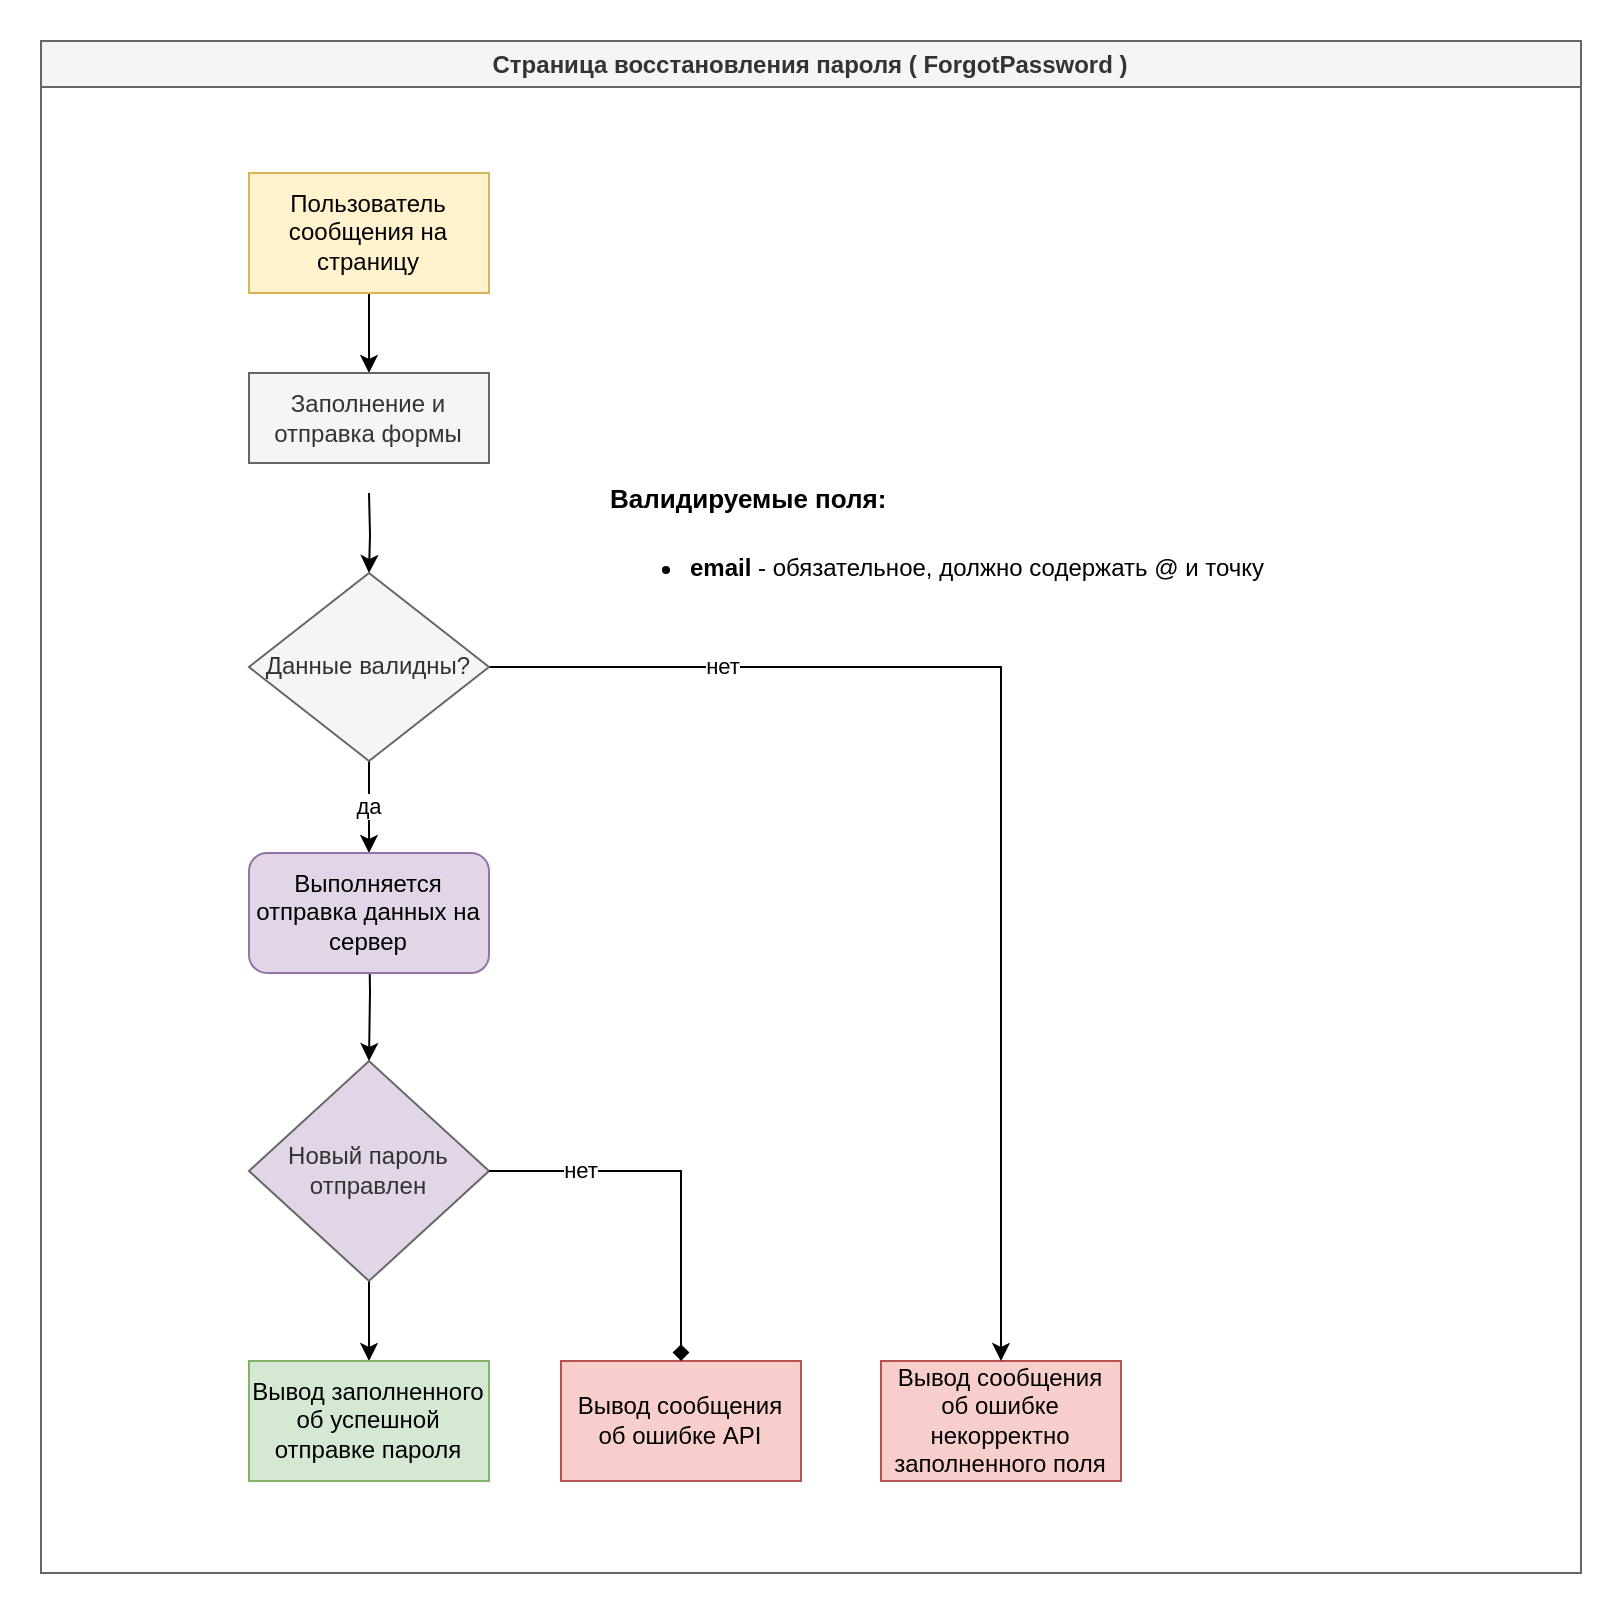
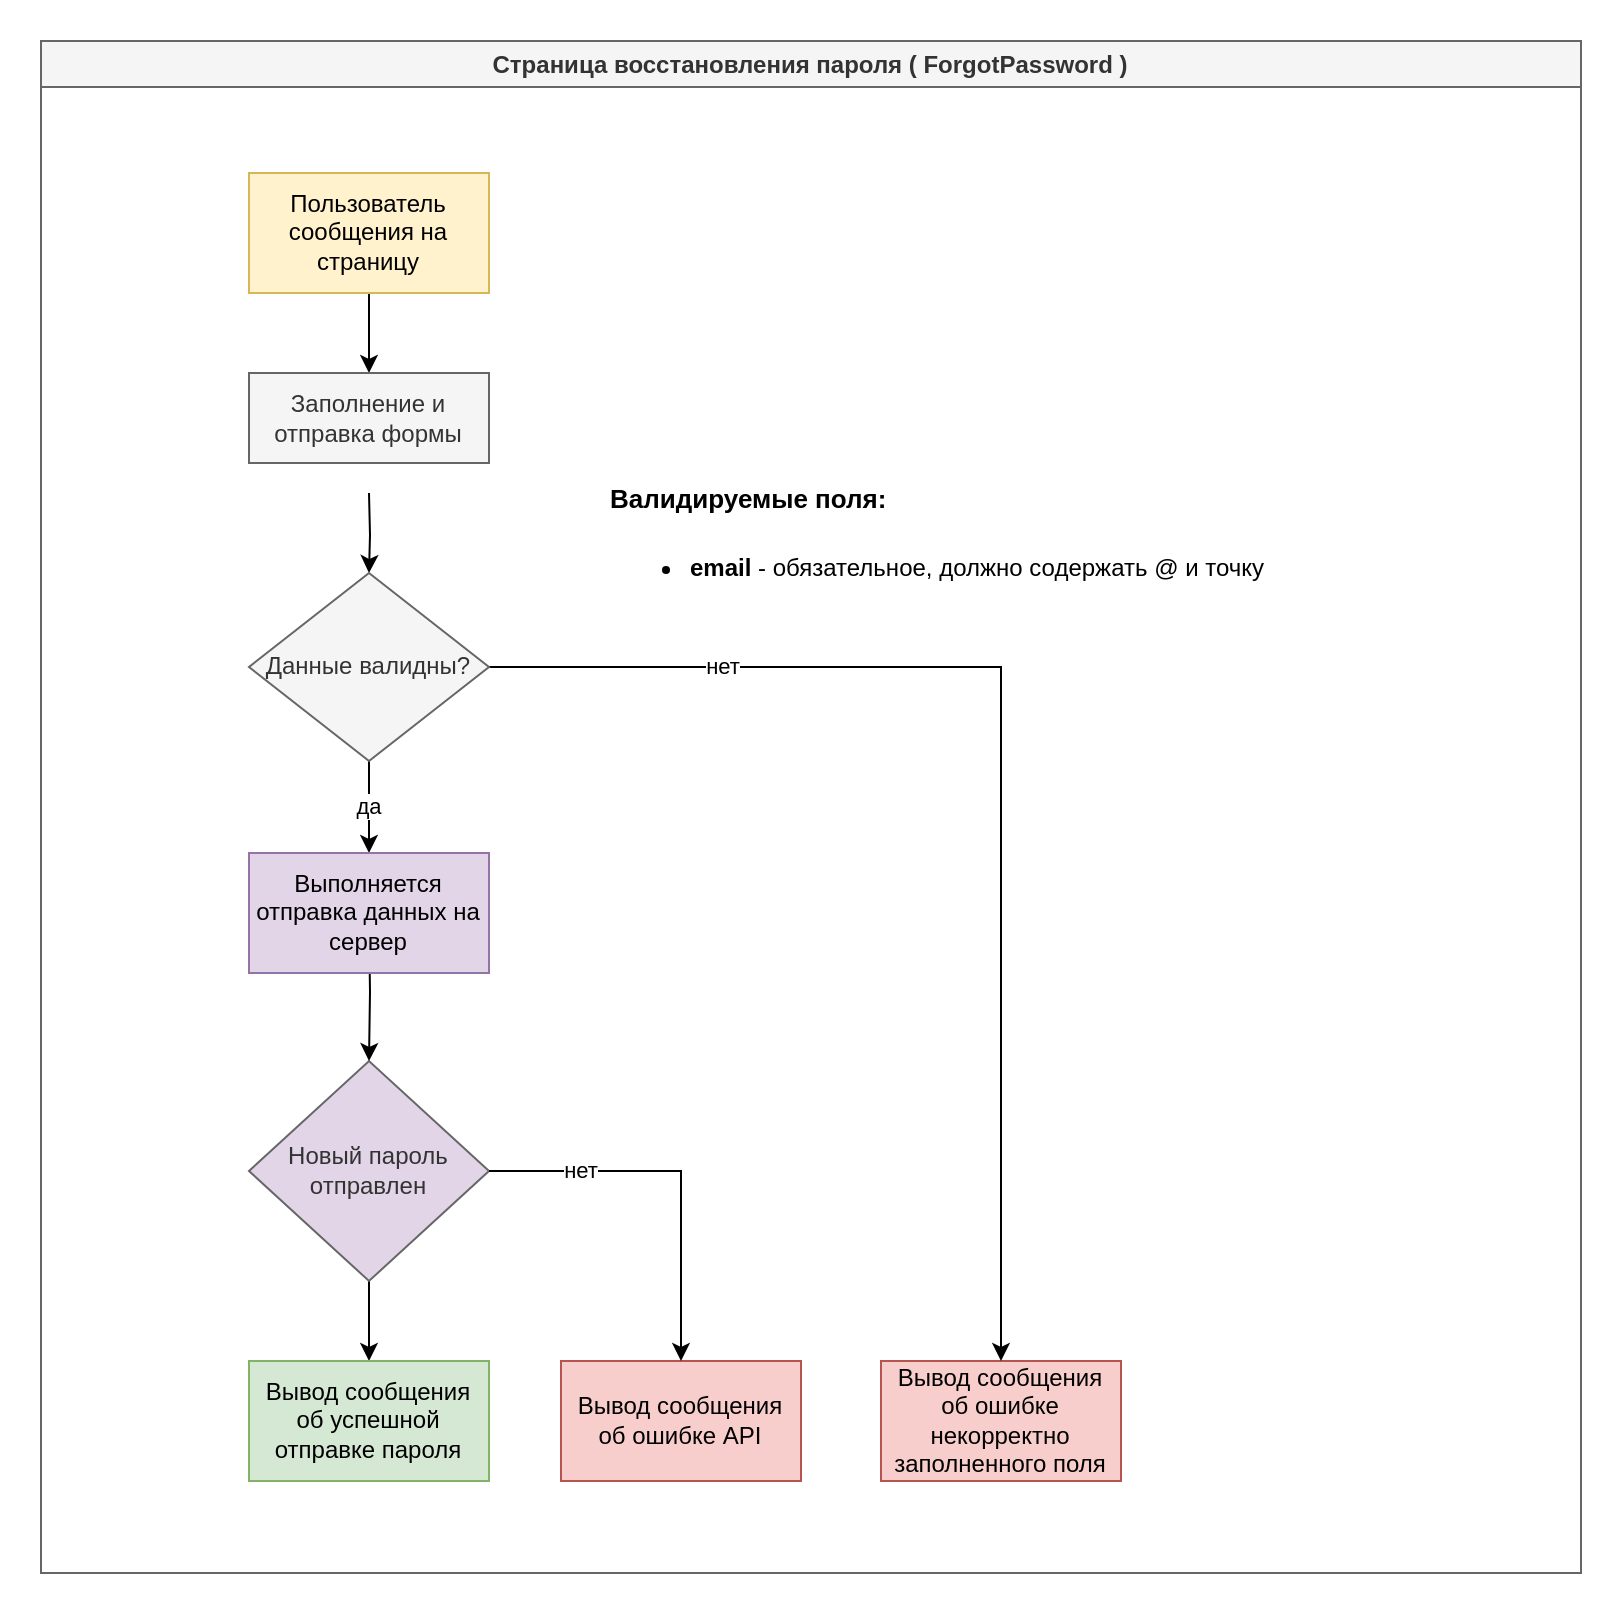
node "Выполняется отправка данных на сервер": shape rounded rectangle -> rectangle
edge "Новый пароль отправлен" -> "Вывод сообщения об ошибке API": arrowhead diamond -> classic
node "Вывод заполненного об успешной отправке пароля": label "Вывод заполненного об успешной отправке пароля" -> "Вывод сообщения об успешной отправке пароля"
